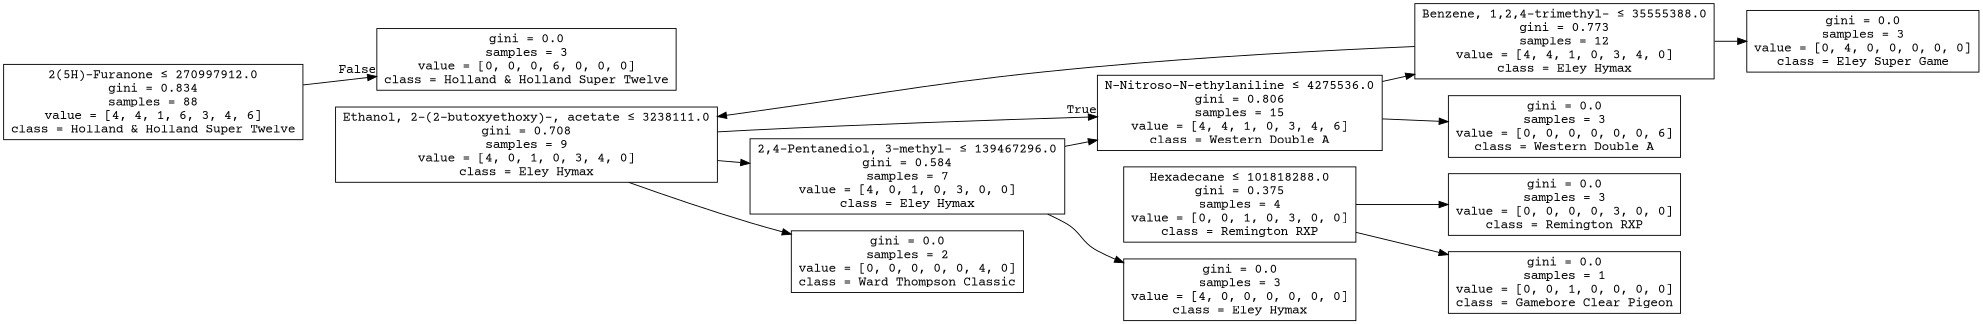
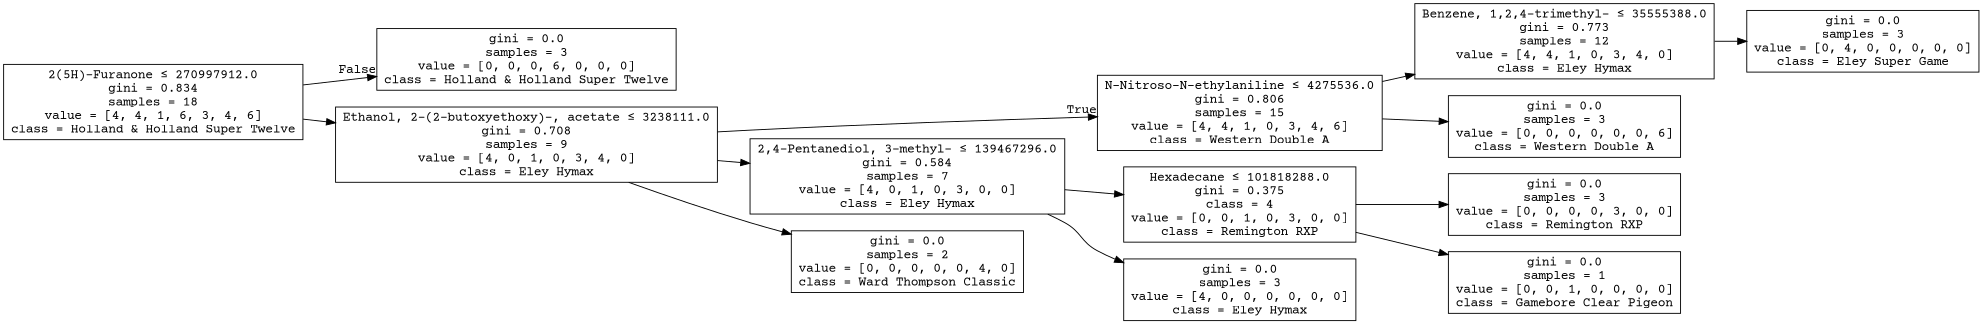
edge "Benzene, 1,2,4-trimethyl- ≤ 35555388.0" -> "Ethanol, 2-(2-butoxyethoxy)-, acetate ≤ 3238111.0": now "2(5H)-Furanone ≤ 270997912.0" -> "Ethanol, 2-(2-butoxyethoxy)-, acetate ≤ 3238111.0"
node "2(5H)-Furanone ≤ 270997912.0": text "samples = 88" -> "samples = 18"
edge "2,4-Pentanediol, 3-methyl- ≤ 139467296.0" -> "N-Nitroso-N-ethylaniline ≤ 4275536.0": now "2,4-Pentanediol, 3-methyl- ≤ 139467296.0" -> "Hexadecane ≤ 101818288.0"
node "Hexadecane ≤ 101818288.0": text "samples = 4" -> "class = 4"
